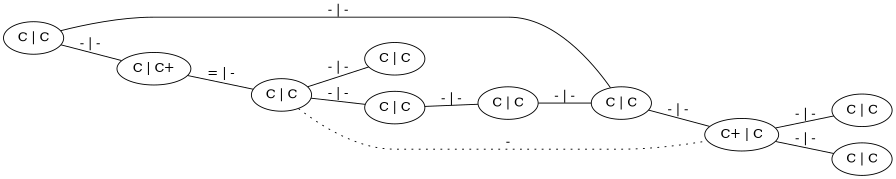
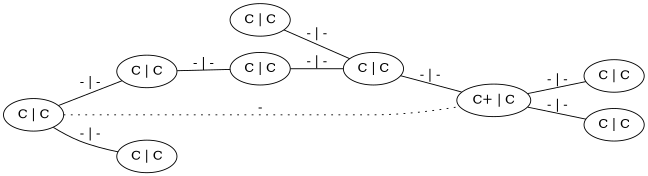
node "C | C+": removed
